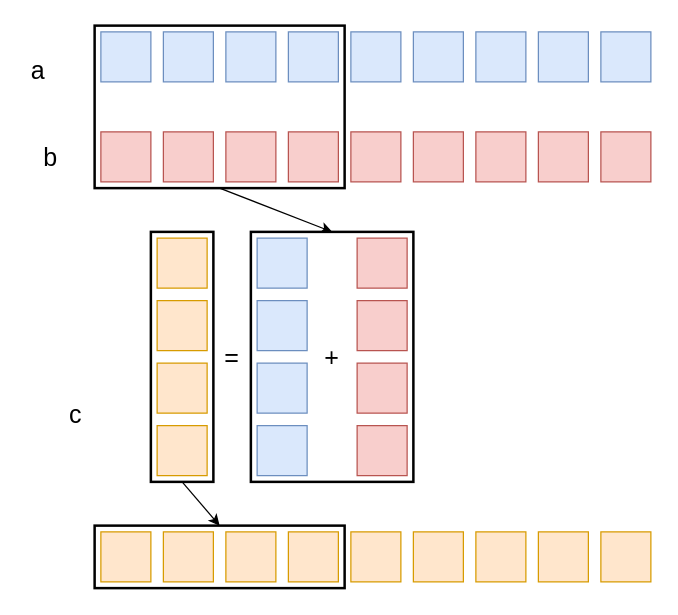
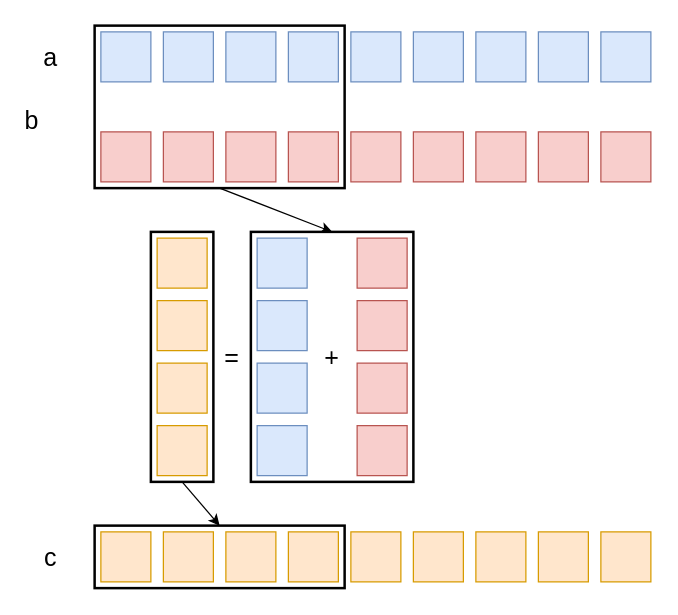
node "a": moved (38, 69) -> (51, 57)
node "b": moved (51, 157) -> (32, 119)
node "c": moved (76, 413) -> (51, 557)
